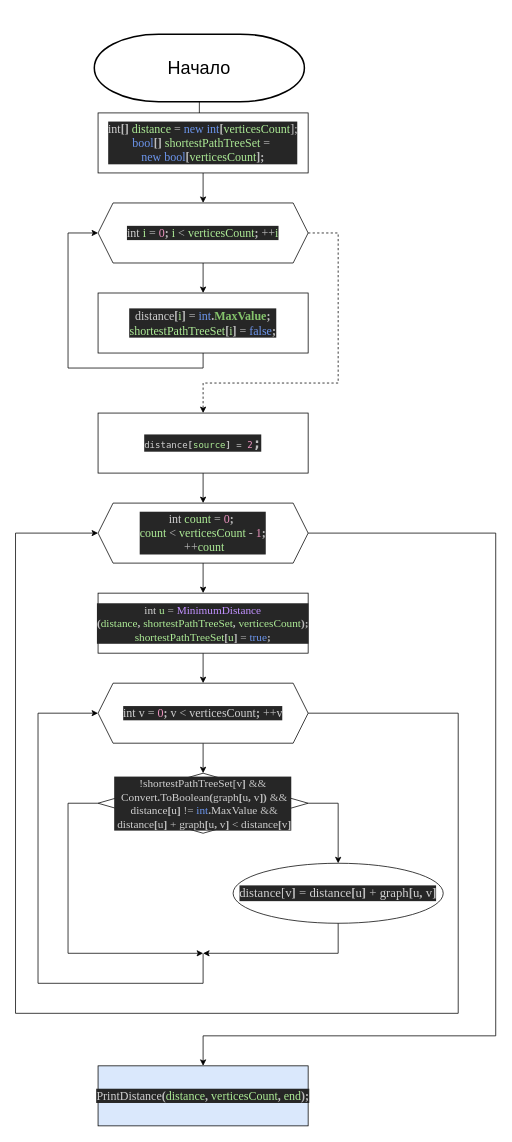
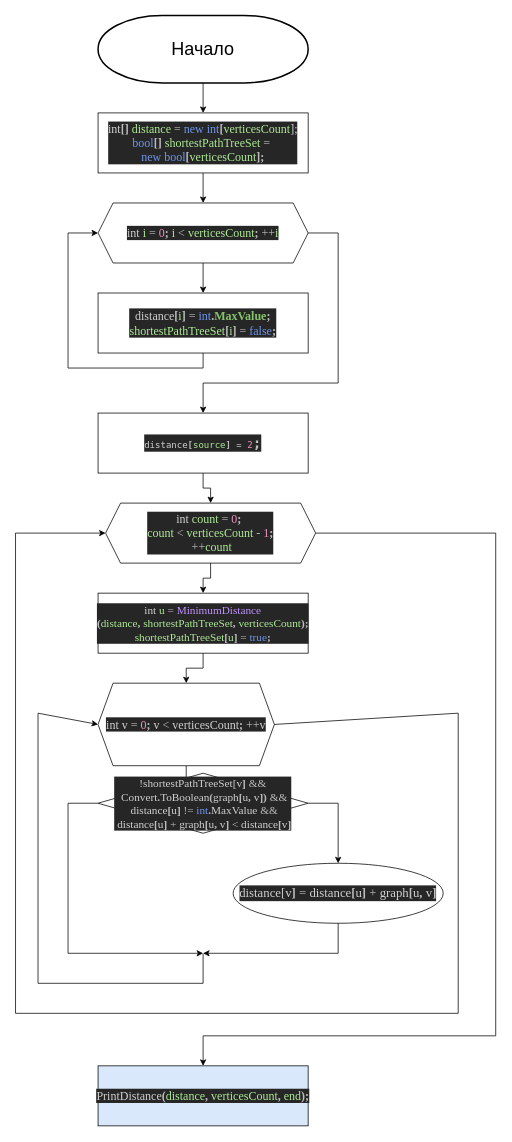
node "Начало": moved (199, 68) -> (203, 49)
edge "int i = 0; i < verticesCount; ++i" -> "distance[source] = 2;": style dashed -> solid
node "int count = 0; count < verticesCount - 1; ++count": moved (203, 533) -> (210, 533)
node "int v = 0; v < verticesCount; ++v": size 210x60 -> 176x83
